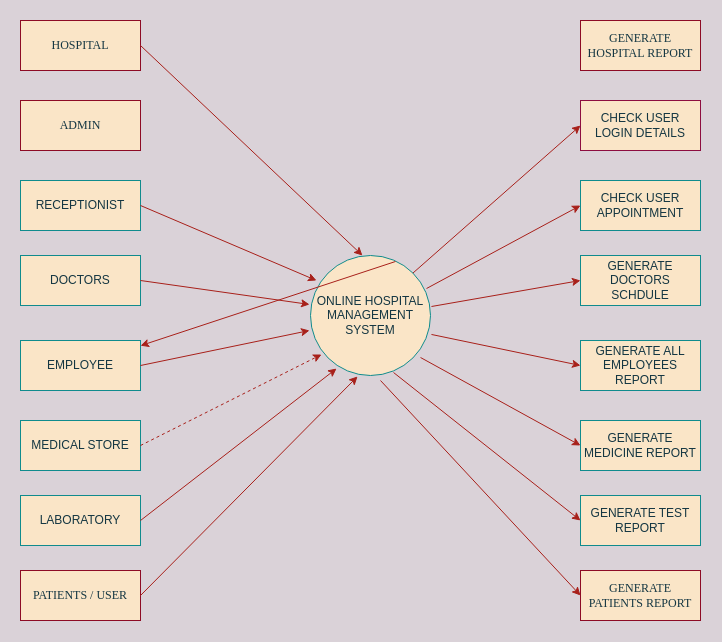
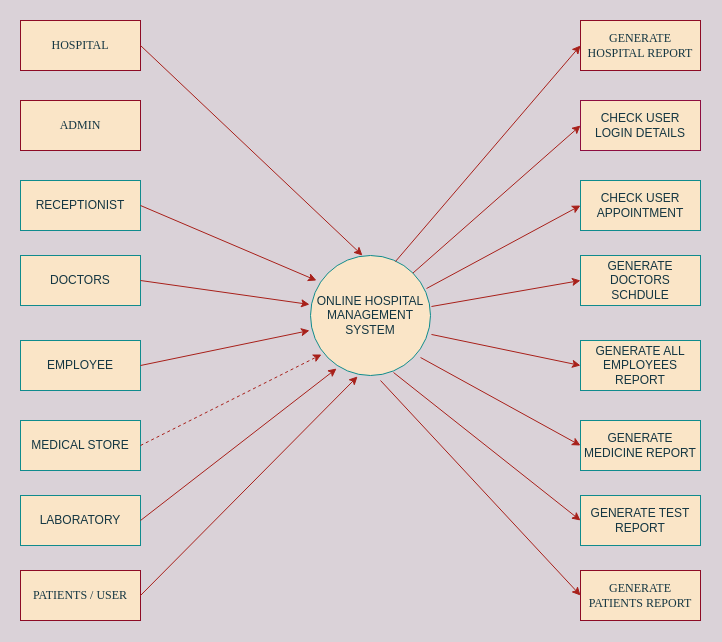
edge "ONLINE HOSPITAL MANAGEMENT SYSTEM" -> "EMPLOYEE": now "ONLINE HOSPITAL MANAGEMENT SYSTEM" -> "GENERATE HOSPITAL REPORT"
